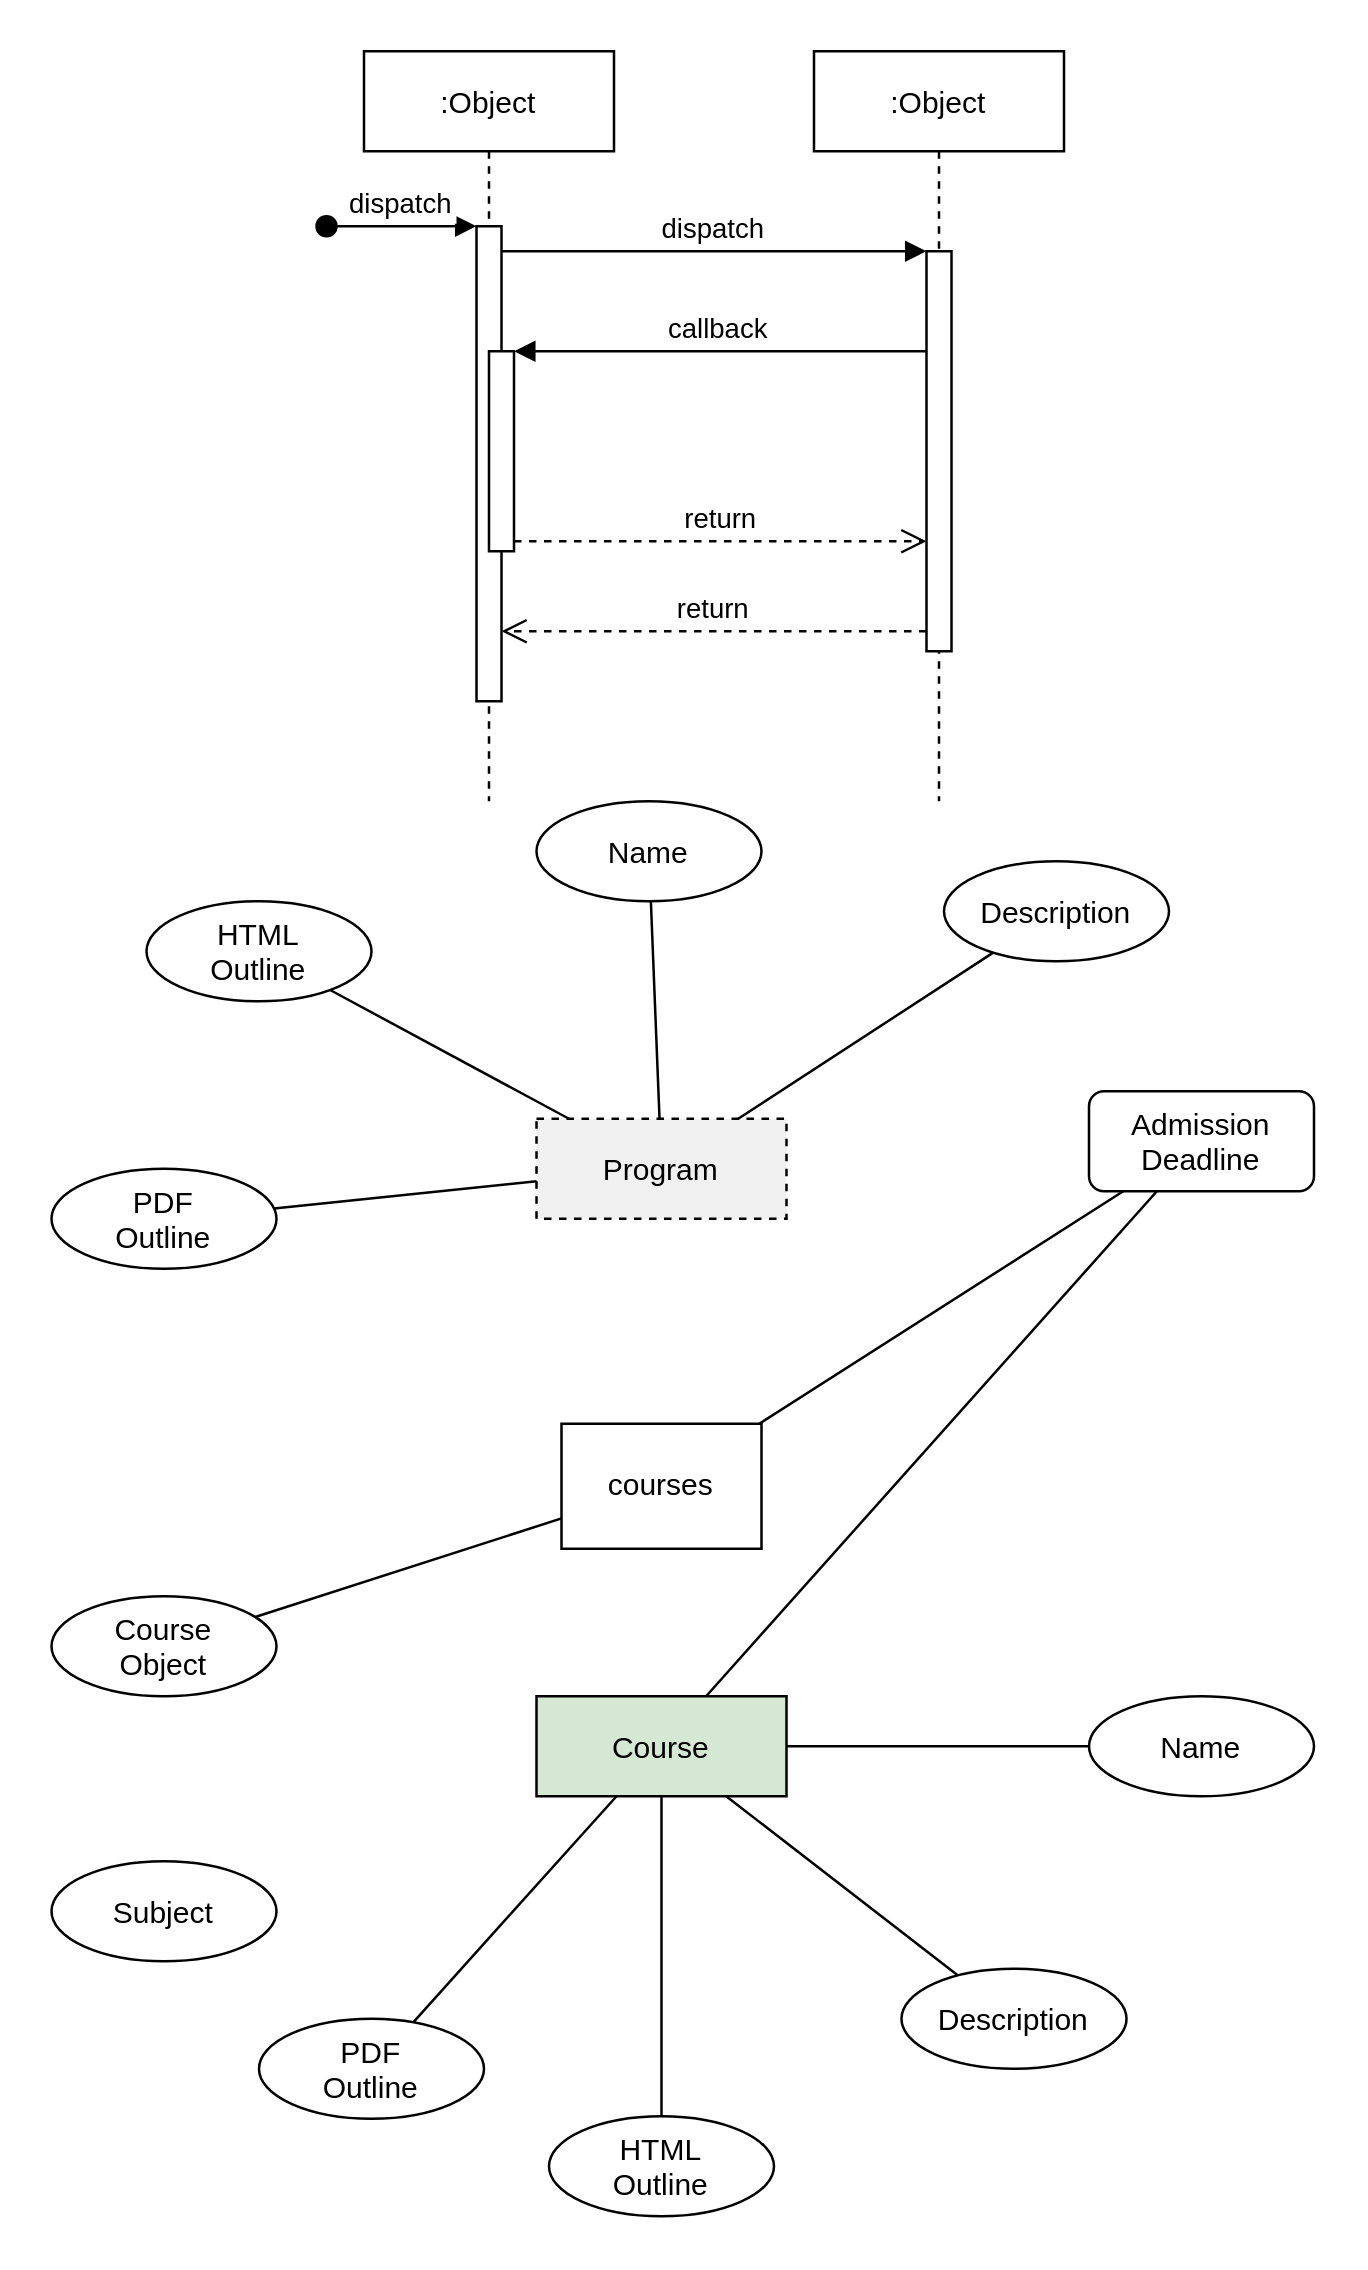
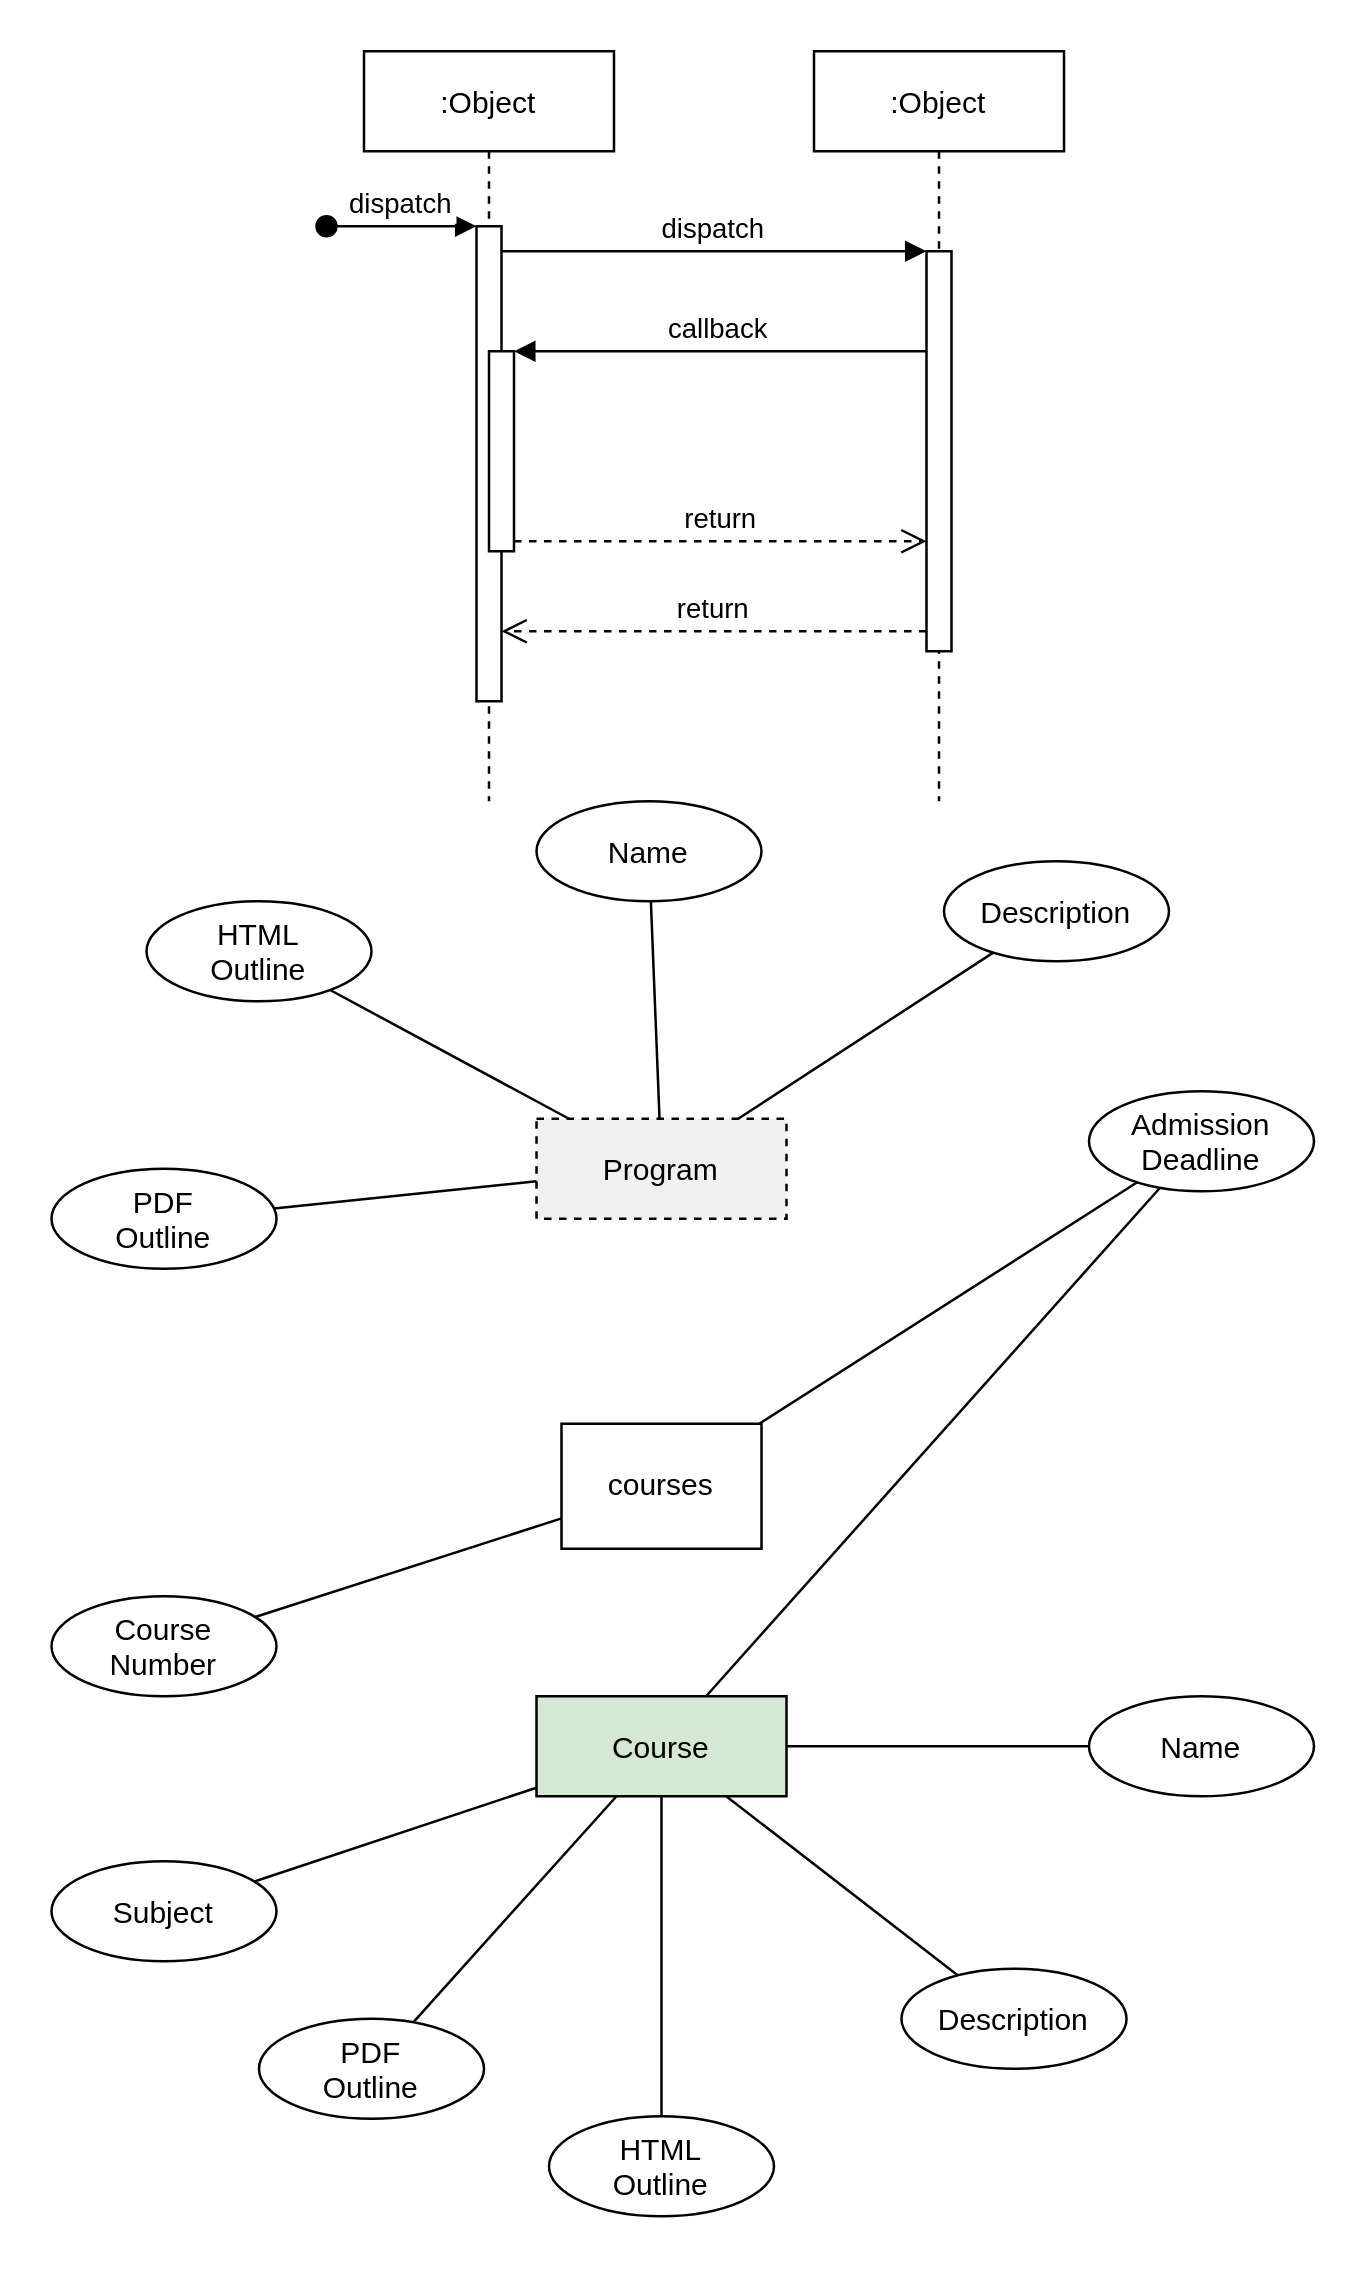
node "Admission Deadline": shape rounded rectangle -> ellipse
node "Course Object": label "Course Object" -> "Course Number"
edge "Course" -- "Subject": added
